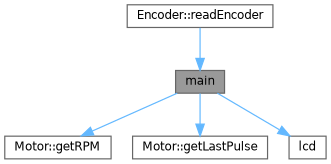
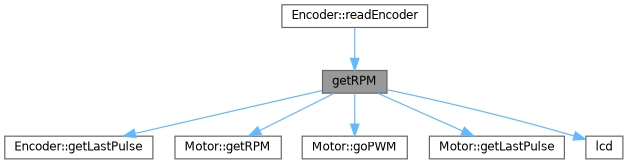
node "main": label "main" -> "getRPM"
node "Encoder::getLastPulse": added
node "Motor::goPWM": added
